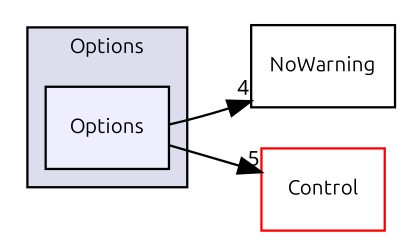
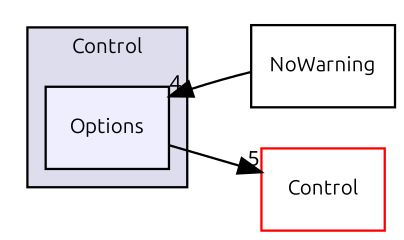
cluster "Options": label "Options" -> "Control"
edge "Options" -> "NoWarning": reversed
